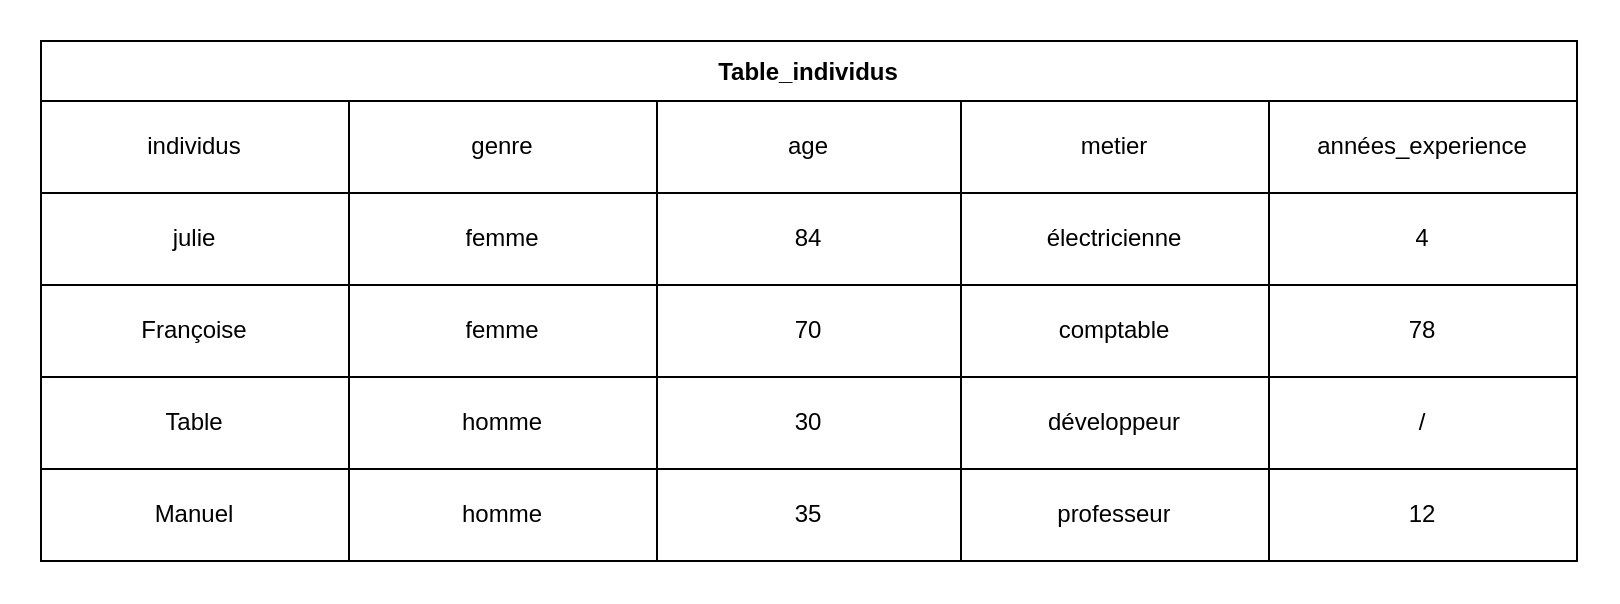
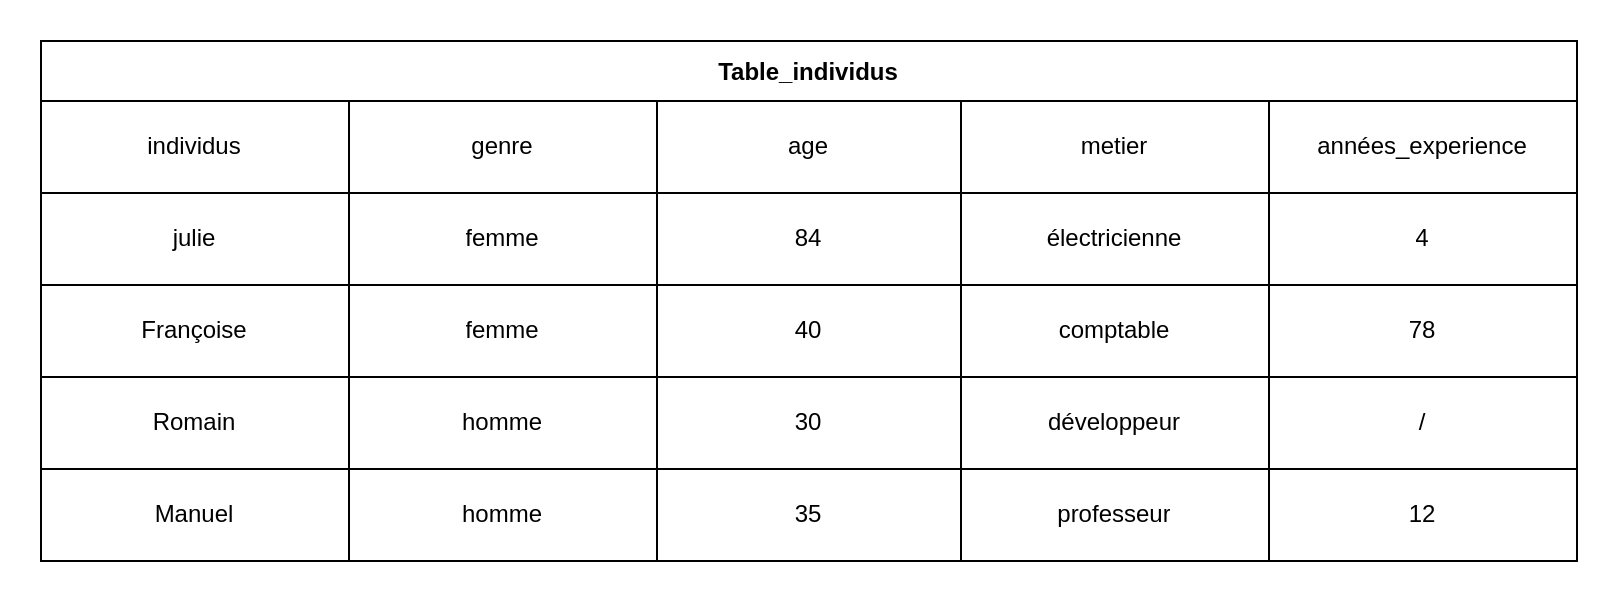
node "70": label "70" -> "40"
node "Table": label "Table" -> "Romain"
